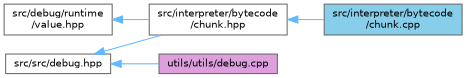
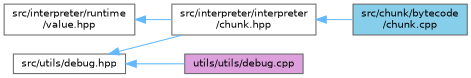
node "src/debug/runtime /value.hpp": label "src/debug/runtime /value.hpp" -> "src/interpreter/runtime /value.hpp"
node "src/interpreter/bytecode /chunk.hpp": label "src/interpreter/bytecode /chunk.hpp" -> "src/interpreter/interpreter /chunk.hpp"
node "src/interpreter/bytecode /chunk.cpp": label "src/interpreter/bytecode /chunk.cpp" -> "src/chunk/bytecode /chunk.cpp"
node "src/src/debug.hpp": label "src/src/debug.hpp" -> "src/utils/debug.hpp"
